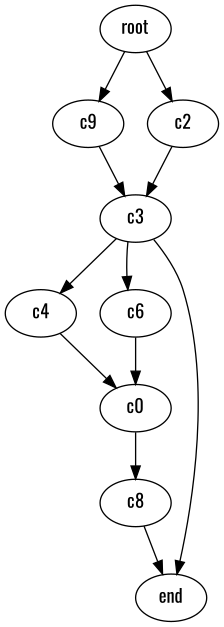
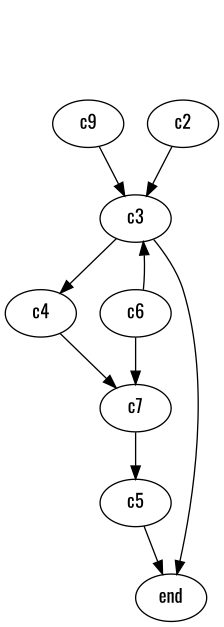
node "root": removed
edge "c3" -> "c6": reversed
node "c0": label "c0" -> "c7"
node "c8": label "c8" -> "c5"
